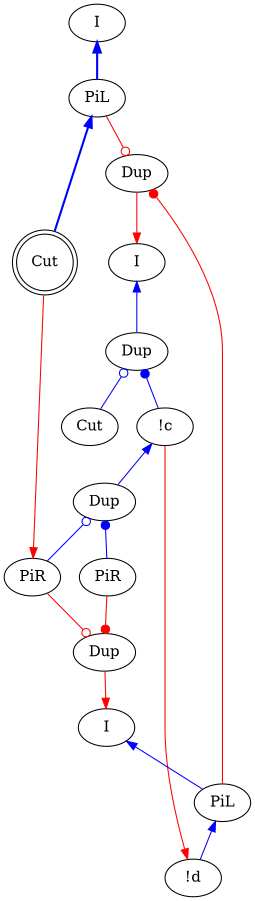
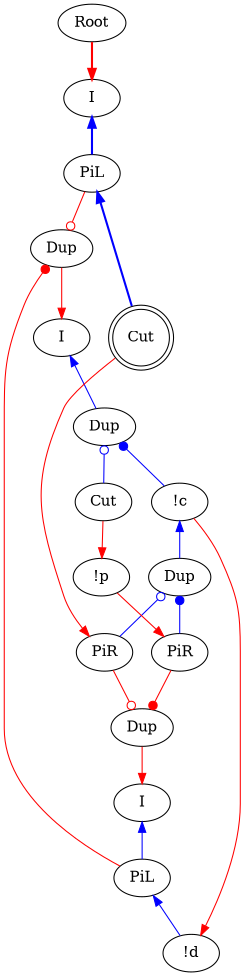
node "Root": added
node "!p": added
